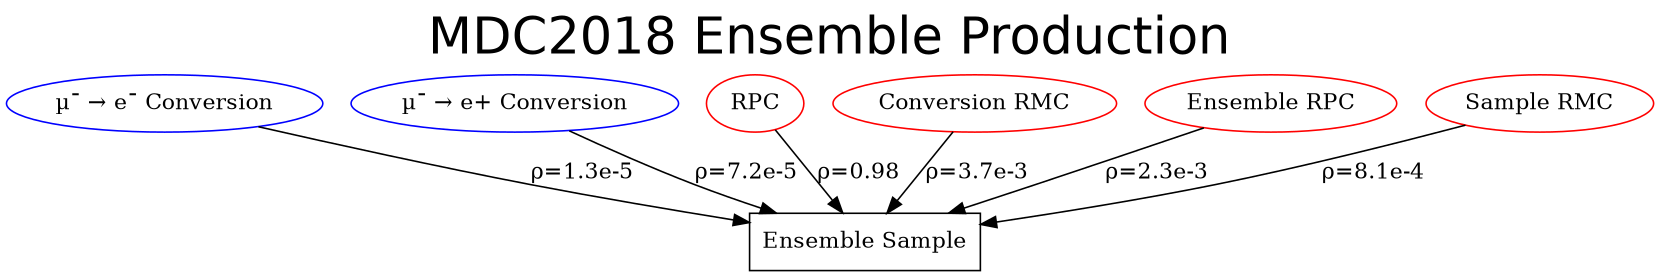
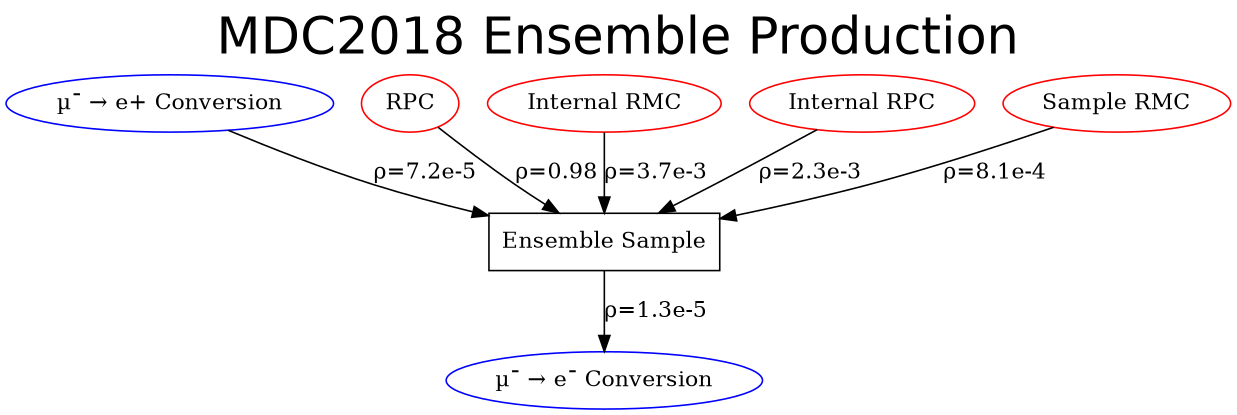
node "Conversion RMC": label "Conversion RMC" -> "Internal RMC"
node "Ensemble RPC": label "Ensemble RPC" -> "Internal RPC"
edge "µ¯ → e¯ Conversion" -> "Ensemble Sample": reversed
